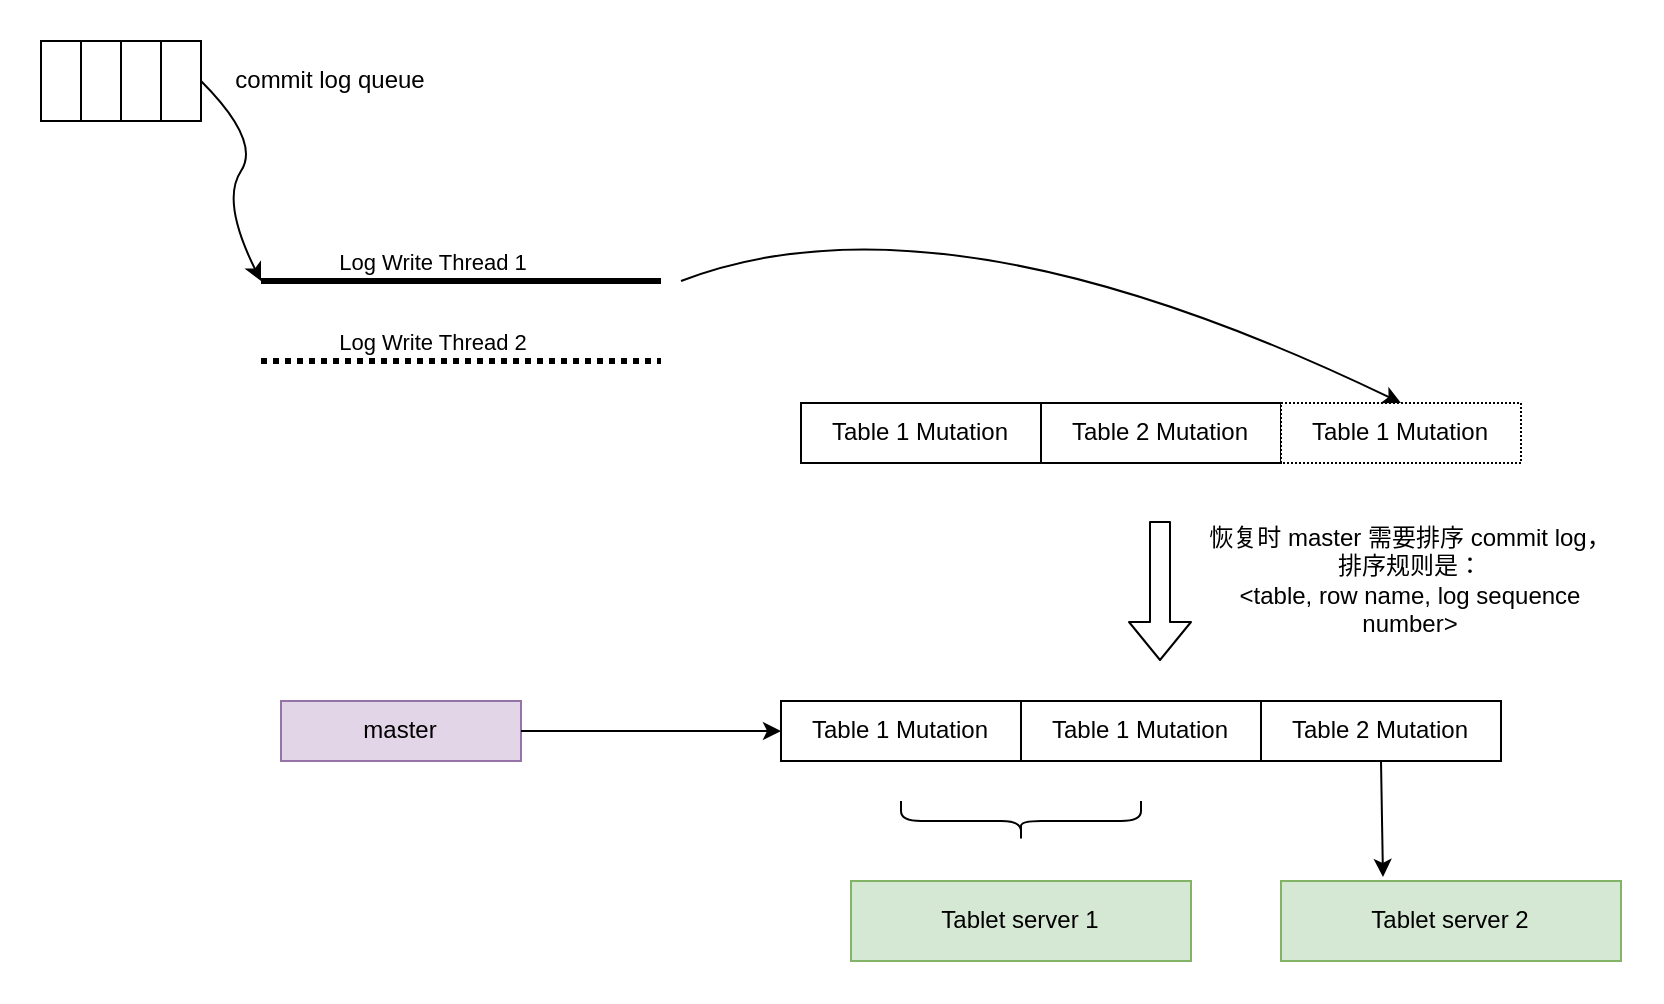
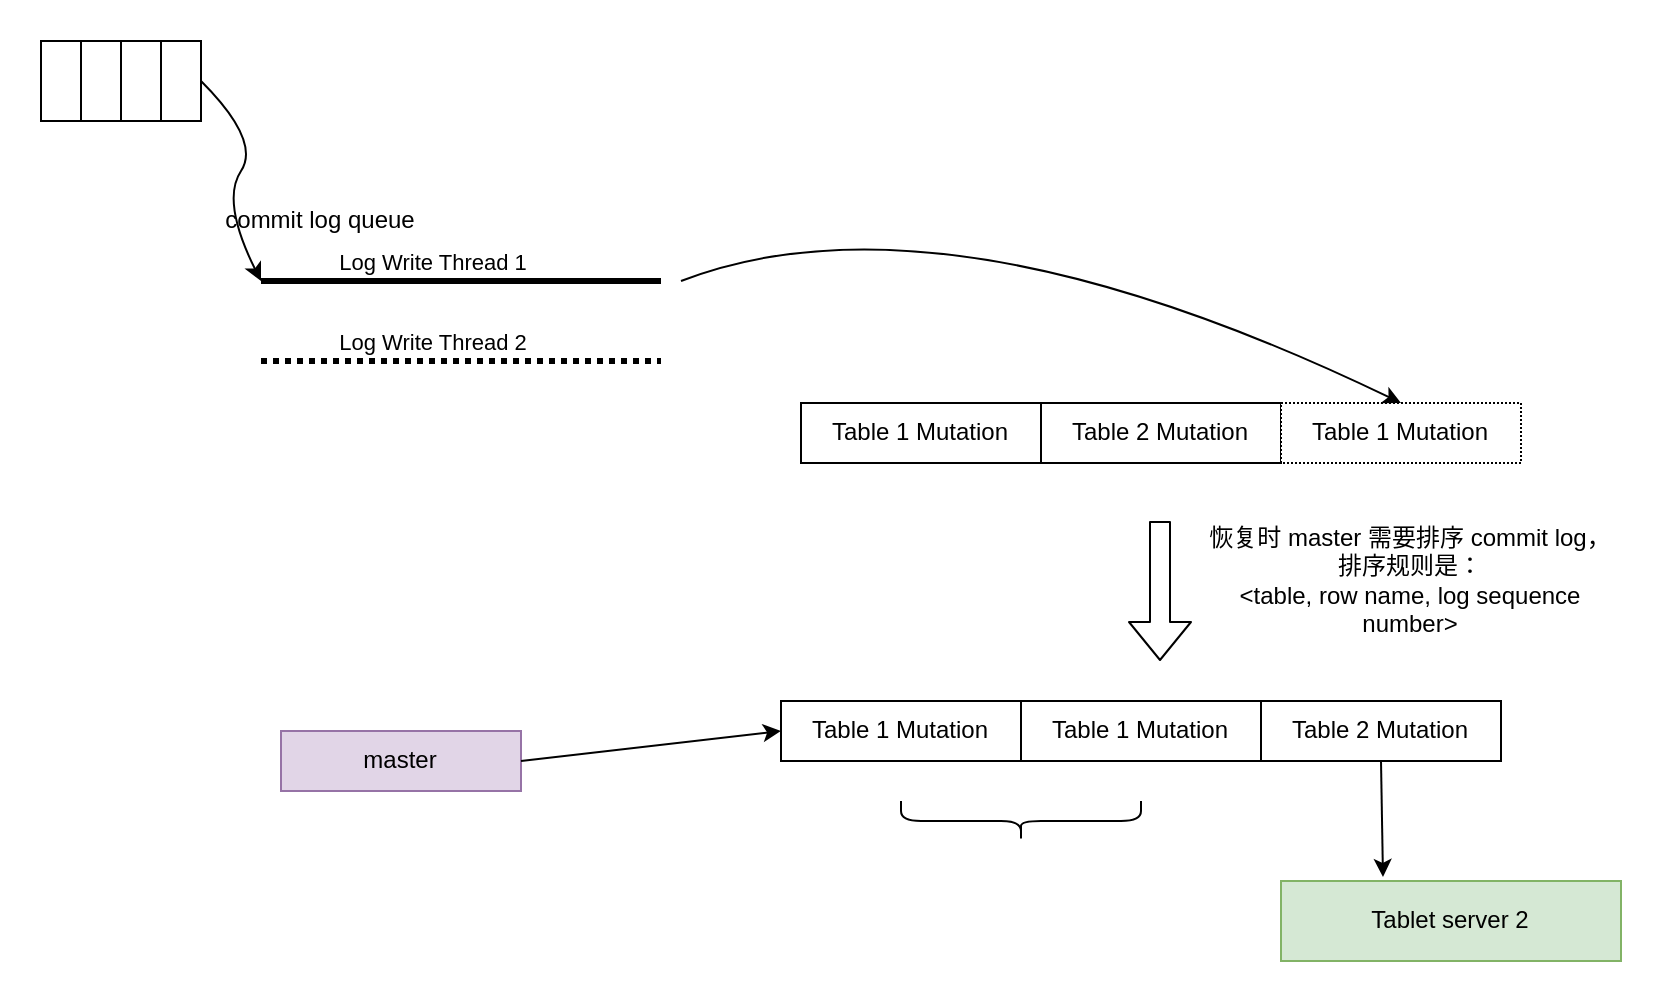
node "commit log queue": moved (331, 81) -> (321, 221)
node "master": moved (401, 731) -> (401, 761)
node "Tablet server 1": removed
